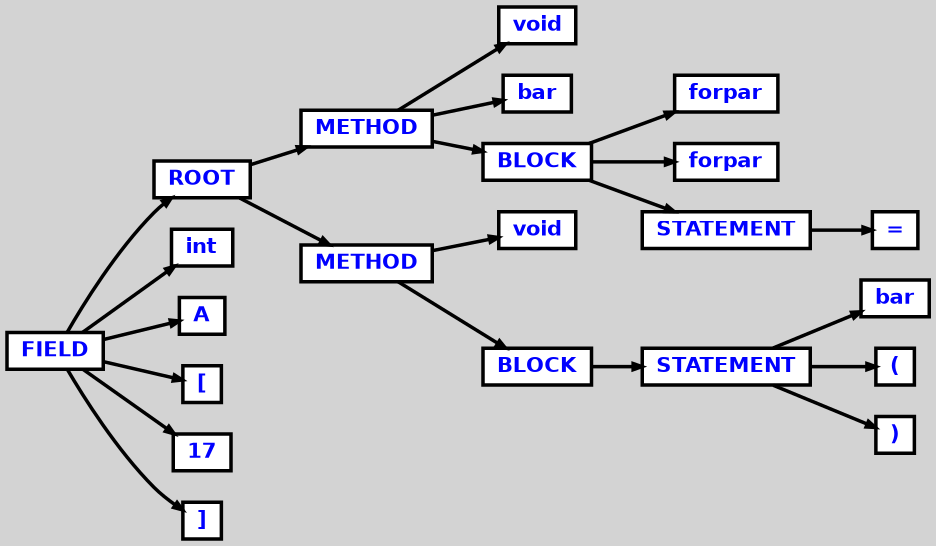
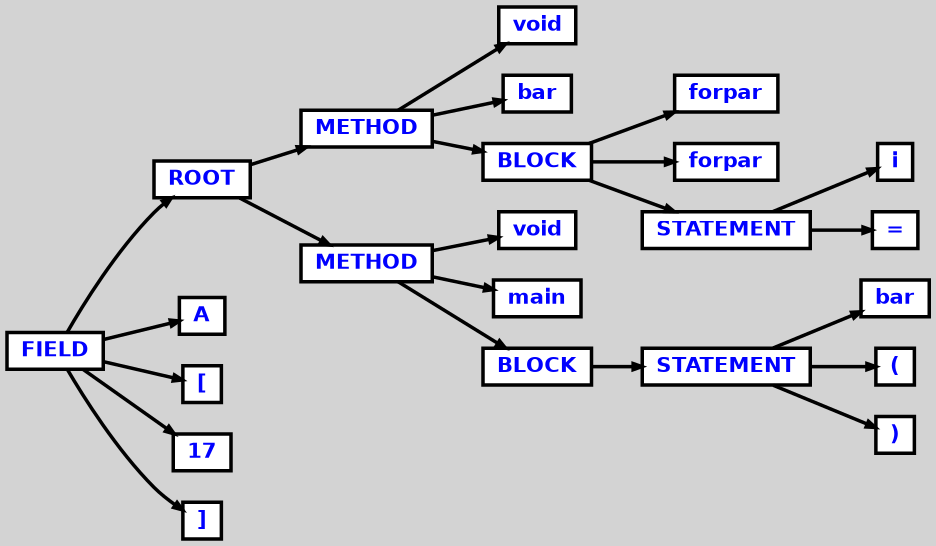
node "i": added
node "int": removed
node "main": added
